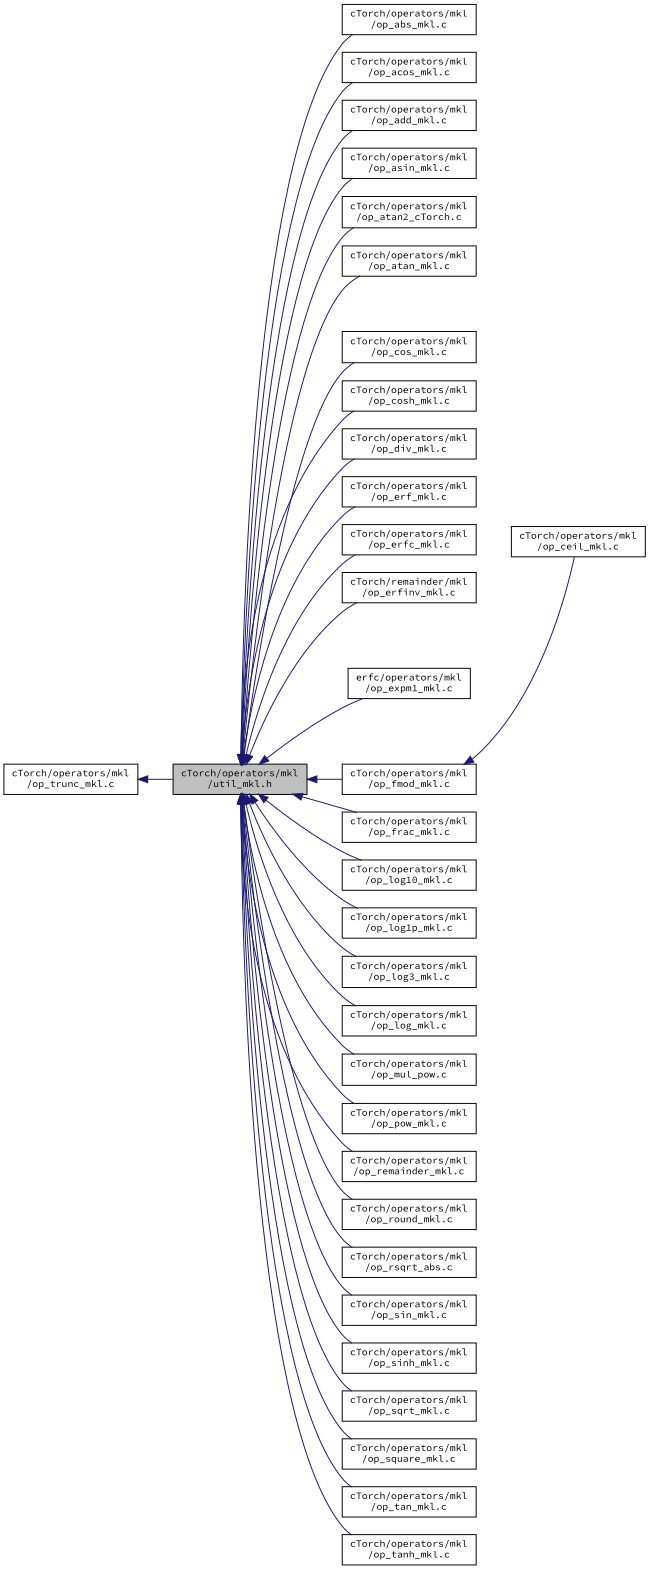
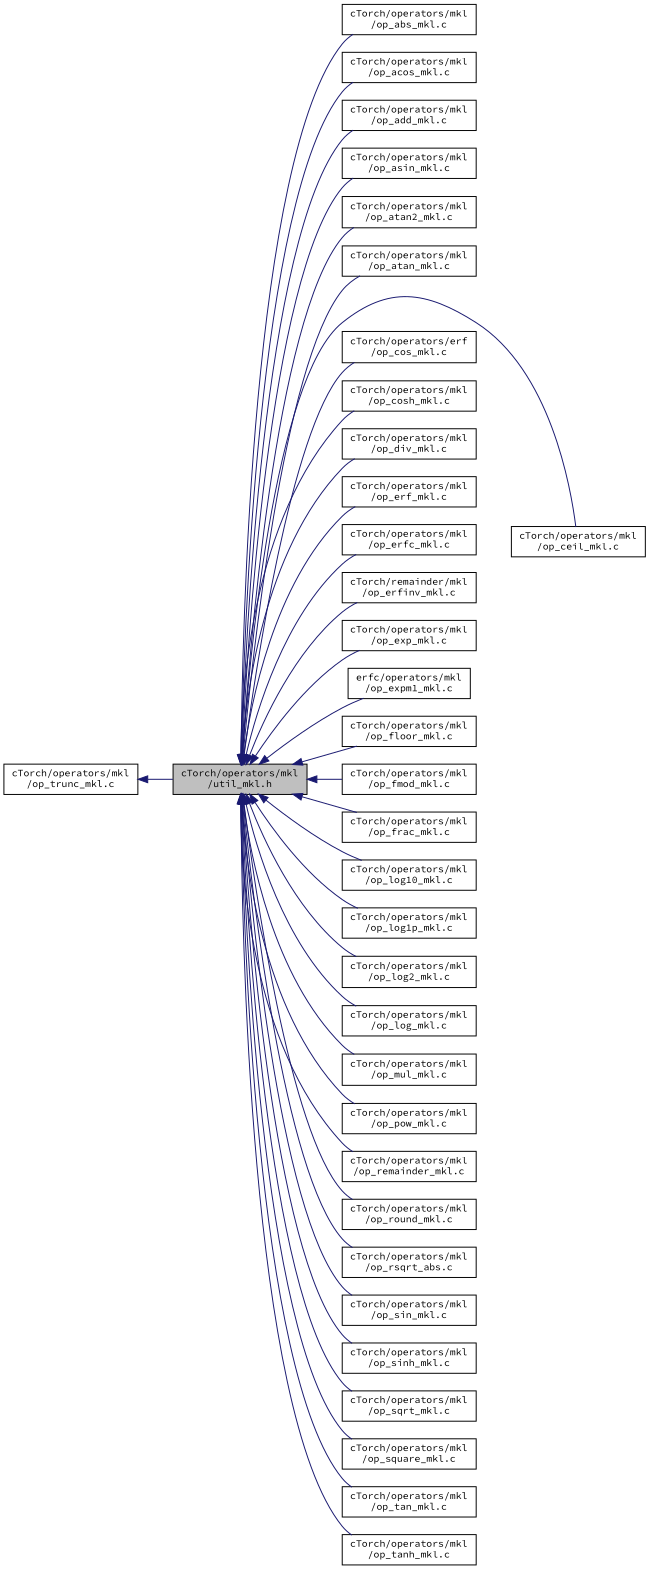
node "cTorch/operators/mkl /op_atan2_cTorch.c": label "cTorch/operators/mkl /op_atan2_cTorch.c" -> "cTorch/operators/mkl /op_atan2_mkl.c"
node "cTorch/operators/mkl /op_cos_mkl.c": label "cTorch/operators/mkl /op_cos_mkl.c" -> "cTorch/operators/erf /op_cos_mkl.c"
node "cTorch/operators/mkl /op_exp_mkl.c": added
edge "cTorch/operators/mkl /op_ceil_mkl.c" -> "cTorch/operators/mkl /op_fmod_mkl.c": now "cTorch/operators/mkl /op_ceil_mkl.c" -> "cTorch/operators/mkl /util_mkl.h"
node "cTorch/operators/mkl /op_floor_mkl.c": added
node "cTorch/operators/mkl /op_log3_mkl.c": label "cTorch/operators/mkl /op_log3_mkl.c" -> "cTorch/operators/mkl /op_log2_mkl.c"
node "cTorch/operators/mkl /op_mul_pow.c": label "cTorch/operators/mkl /op_mul_pow.c" -> "cTorch/operators/mkl /op_mul_mkl.c"
